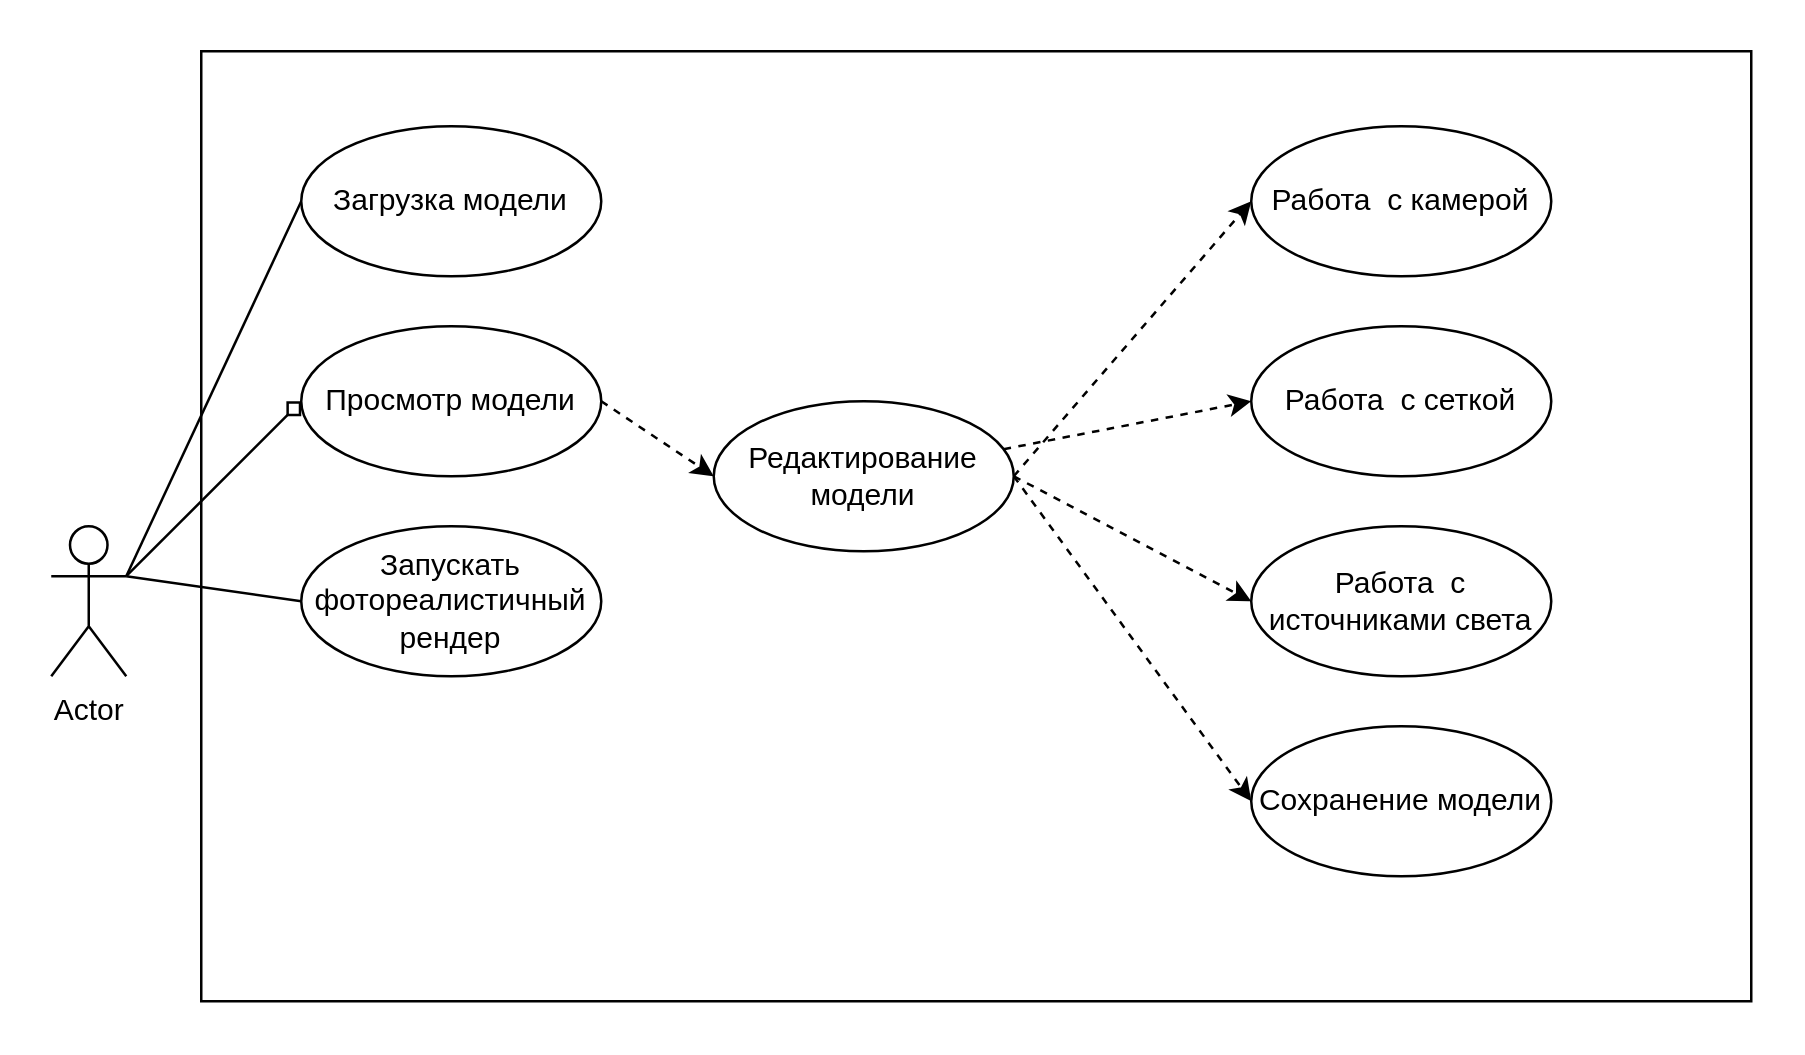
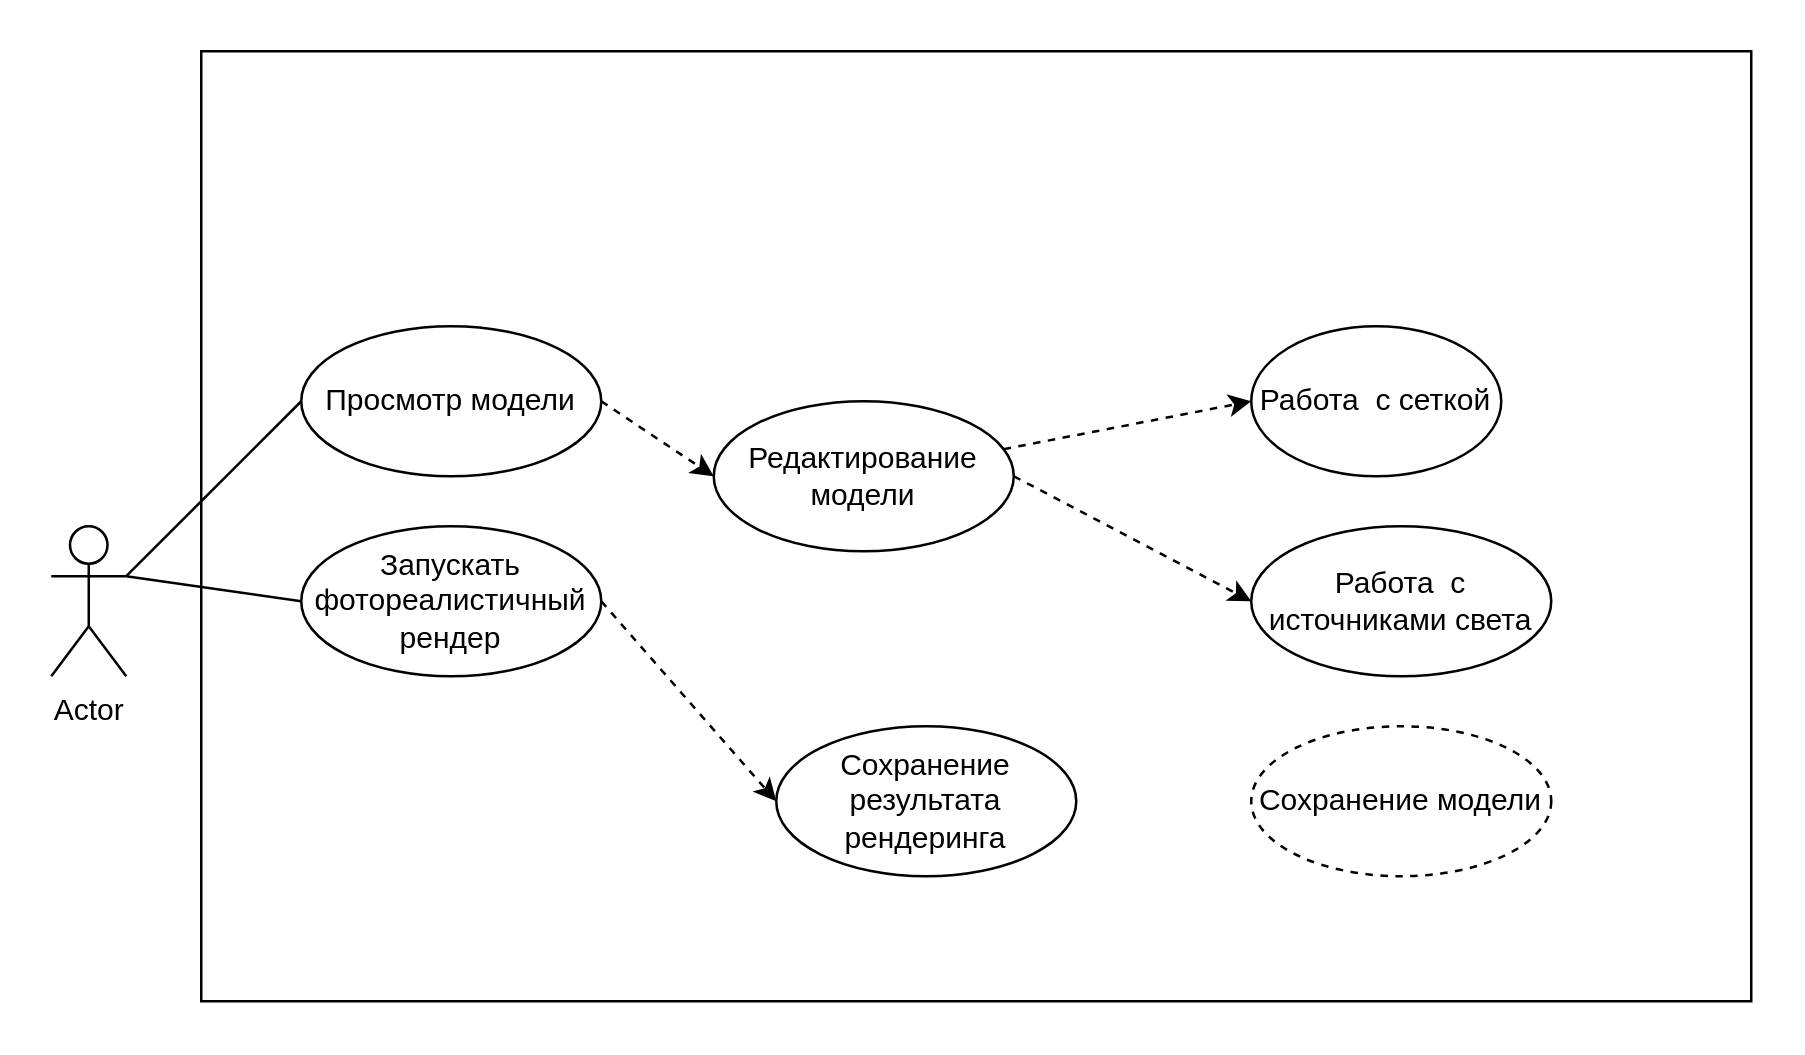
node "Загрузка модели": removed
node "Работа с камерой": removed
edge "Редактирование модели" -> "Работа с камерой": removed
edge "Загрузка модели" -- "Actor": removed
node "Работа с сеткой": size 300x150 -> 250x150
edge "Actor" -> "Просмотр модели": arrowhead diamond -> none
edge "Редактирование модели" -> "Сохранение модели": removed
edge "Запускать фотореалистичный рендер" -> "Сохранение результата рендеринга": added
node "Сохранение результата рендеринга": added
node "Сохранение модели": style solid -> dashed
